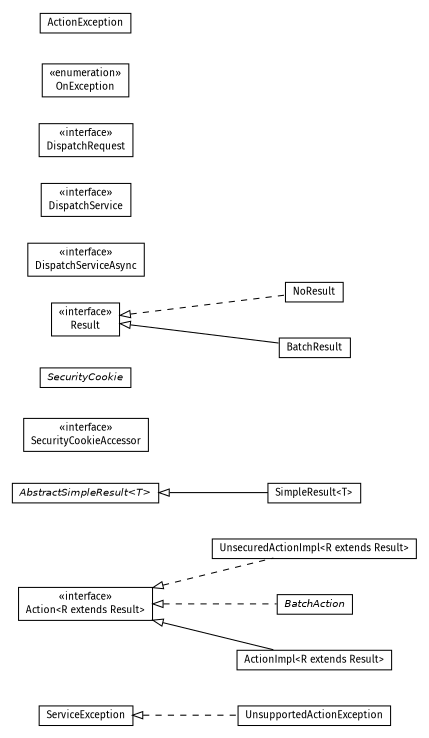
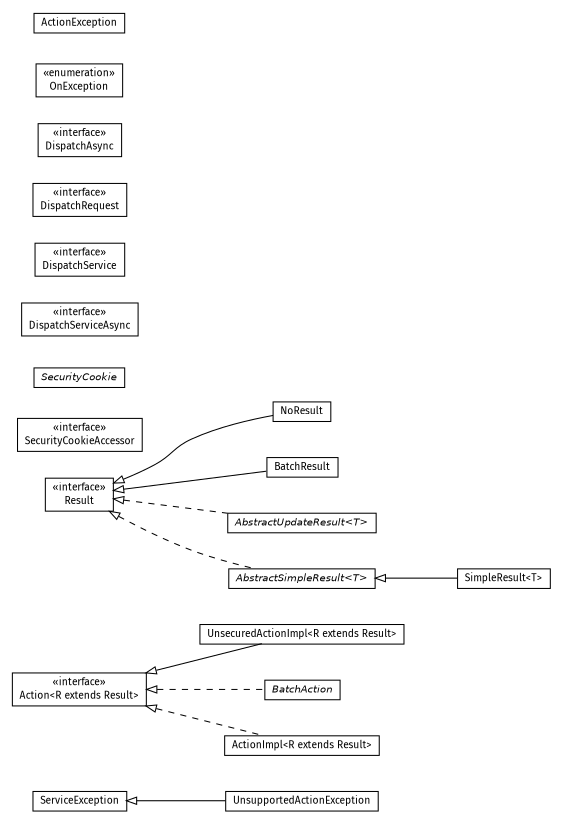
node "DispatchAsync": added
edge "NoResult" -> "Result": style dashed -> solid
node "AbstractUpdateResult<T>": added
edge "AbstractSimpleResult<T>" -> "Result": added
edge "UnsecuredActionImpl<R extends Result>" -> "Action<R extends Result>": style dashed -> solid
edge "ActionImpl<R extends Result>" -> "Action<R extends Result>": style solid -> dashed
edge "UnsupportedActionException" -> "ServiceException": style dashed -> solid
